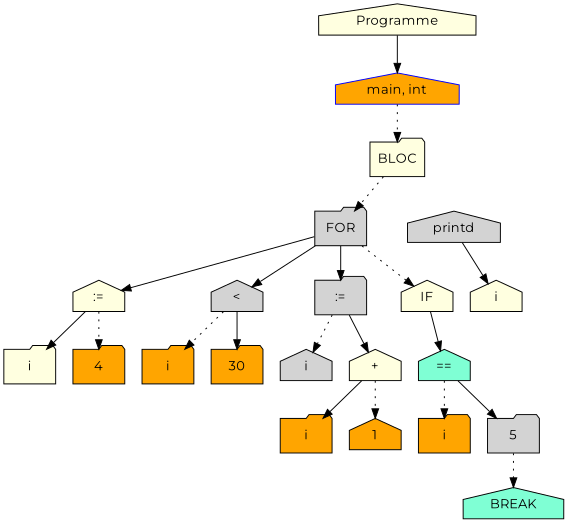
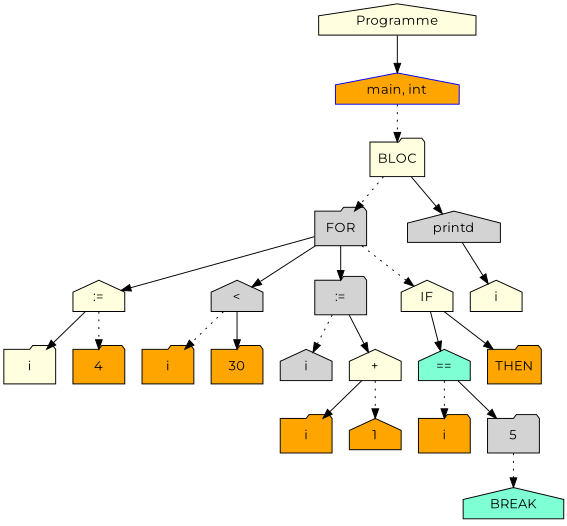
edge "BLOC" -> "printd": added
node "THEN": added
